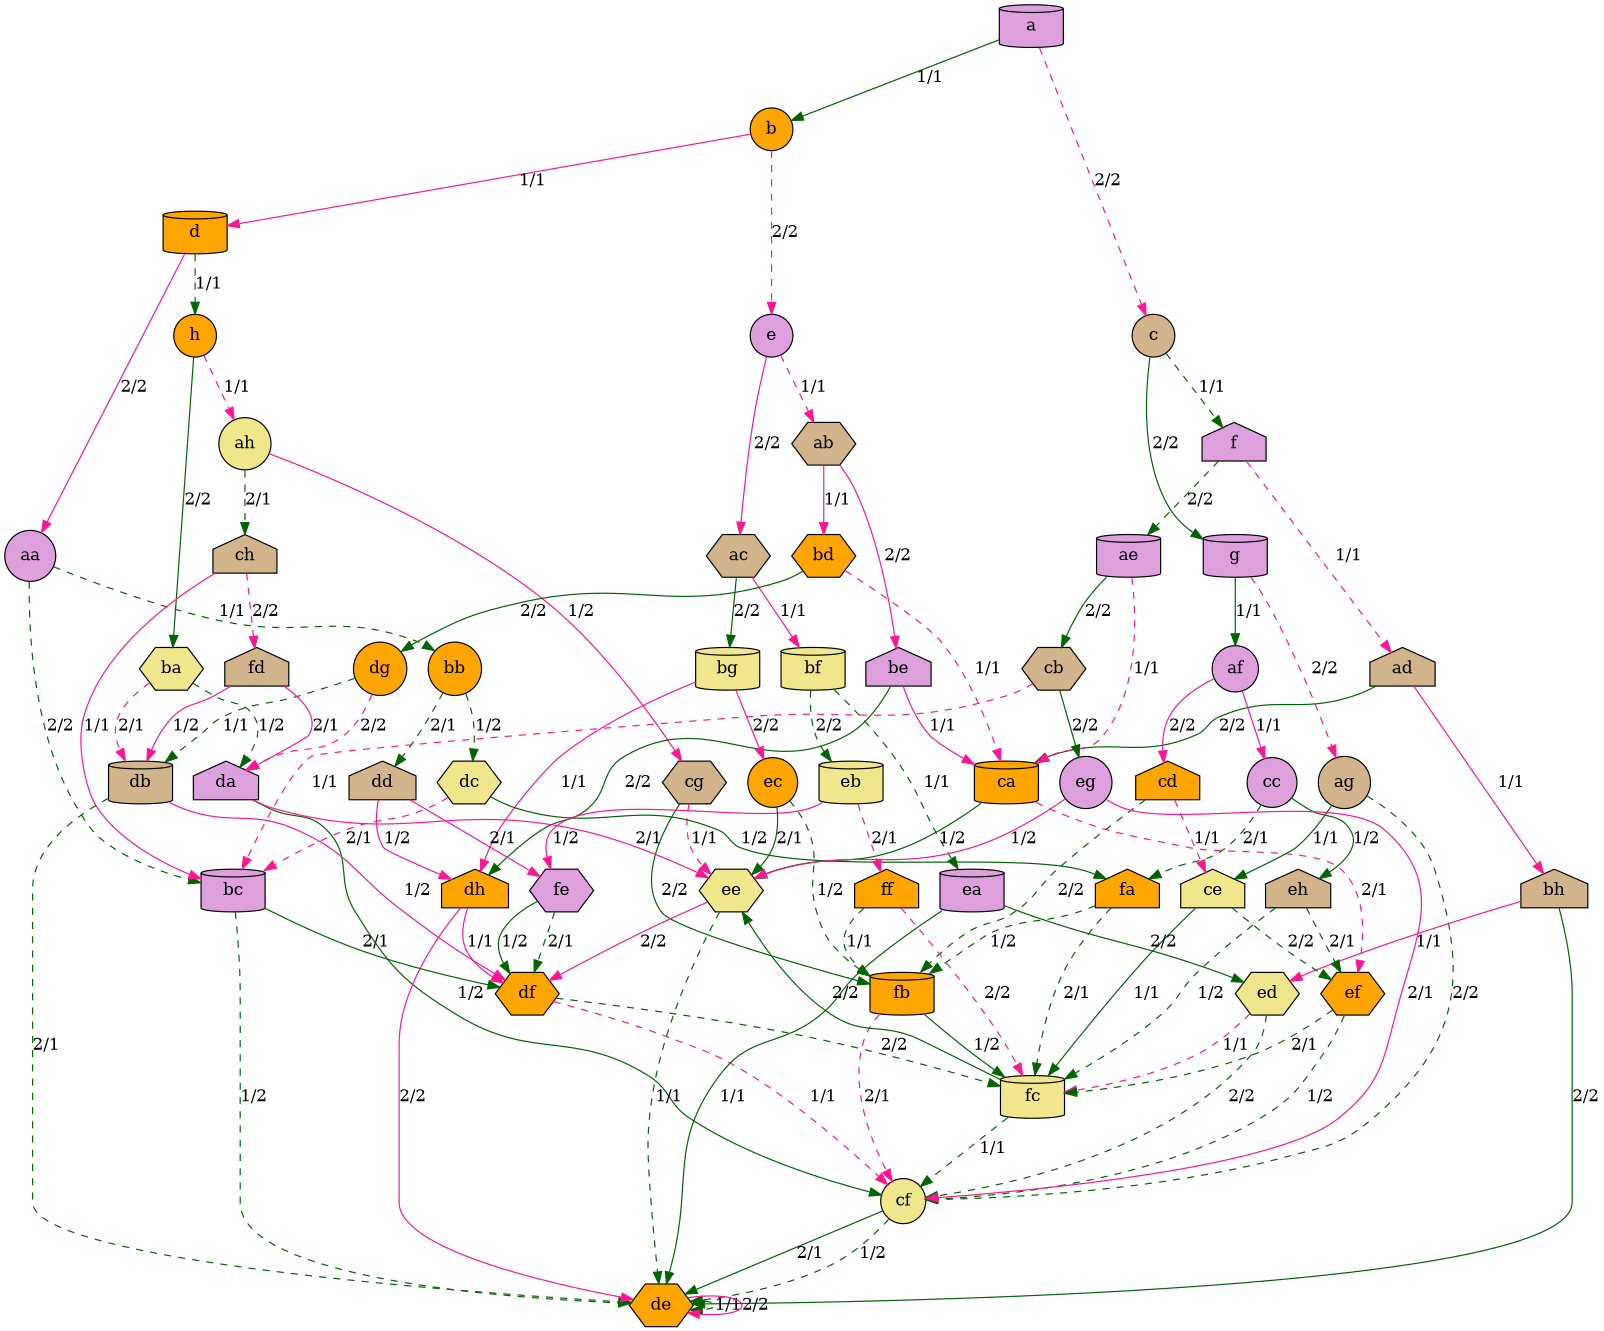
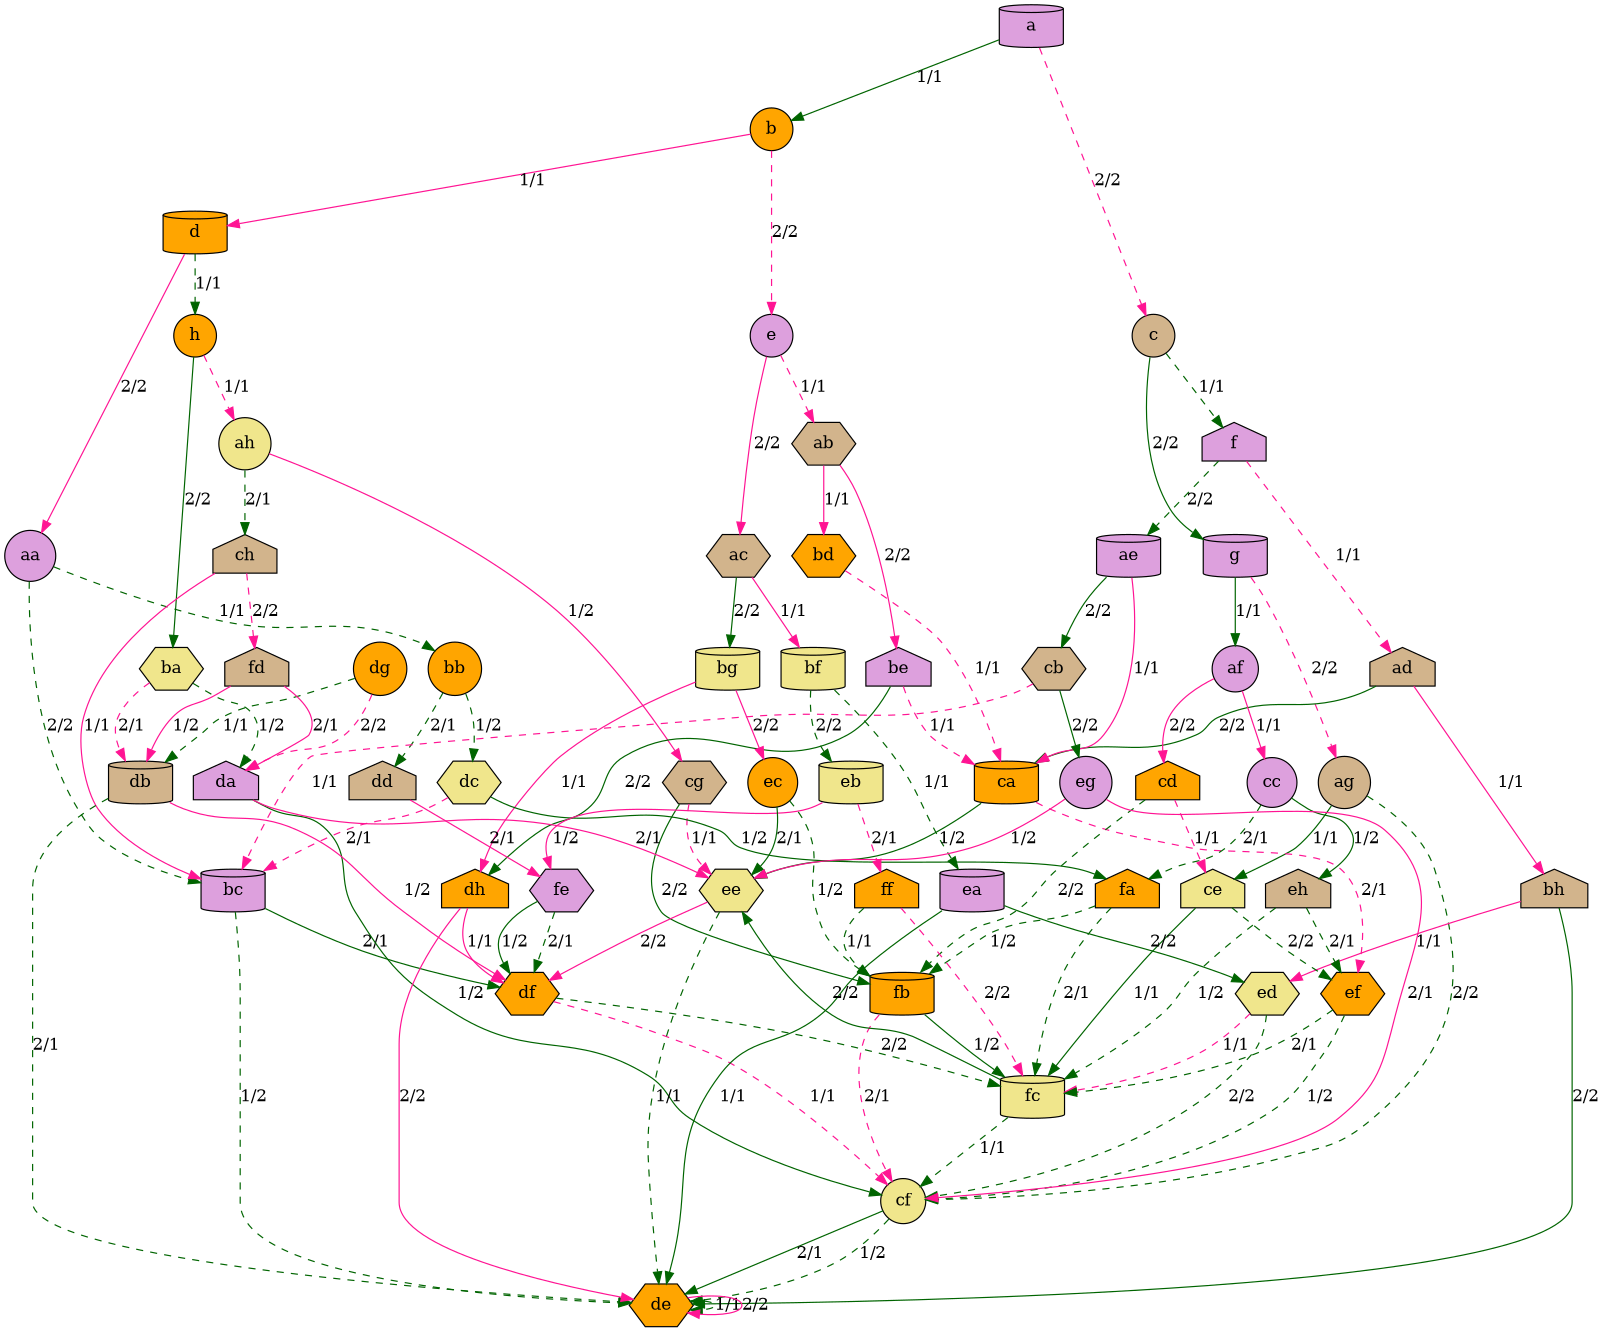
edge "bd" -> "dg": removed, label "2/2"
edge "ae" -> "ca": style dashed -> solid
edge "be" -> "ca": style solid -> dashed
edge "dd" -> "dh": removed, label "1/2"
